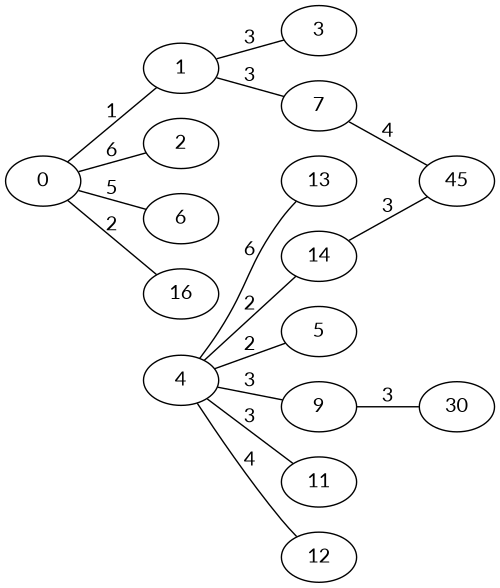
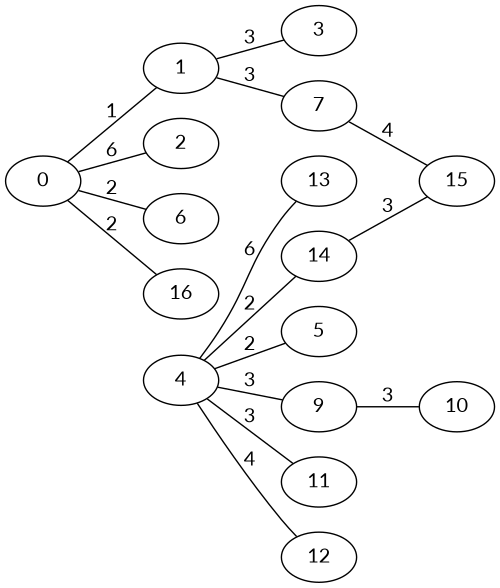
node "45": label "45" -> "15"
edge "0" -- "6": label "5" -> "2"
node "30": label "30" -> "10"
